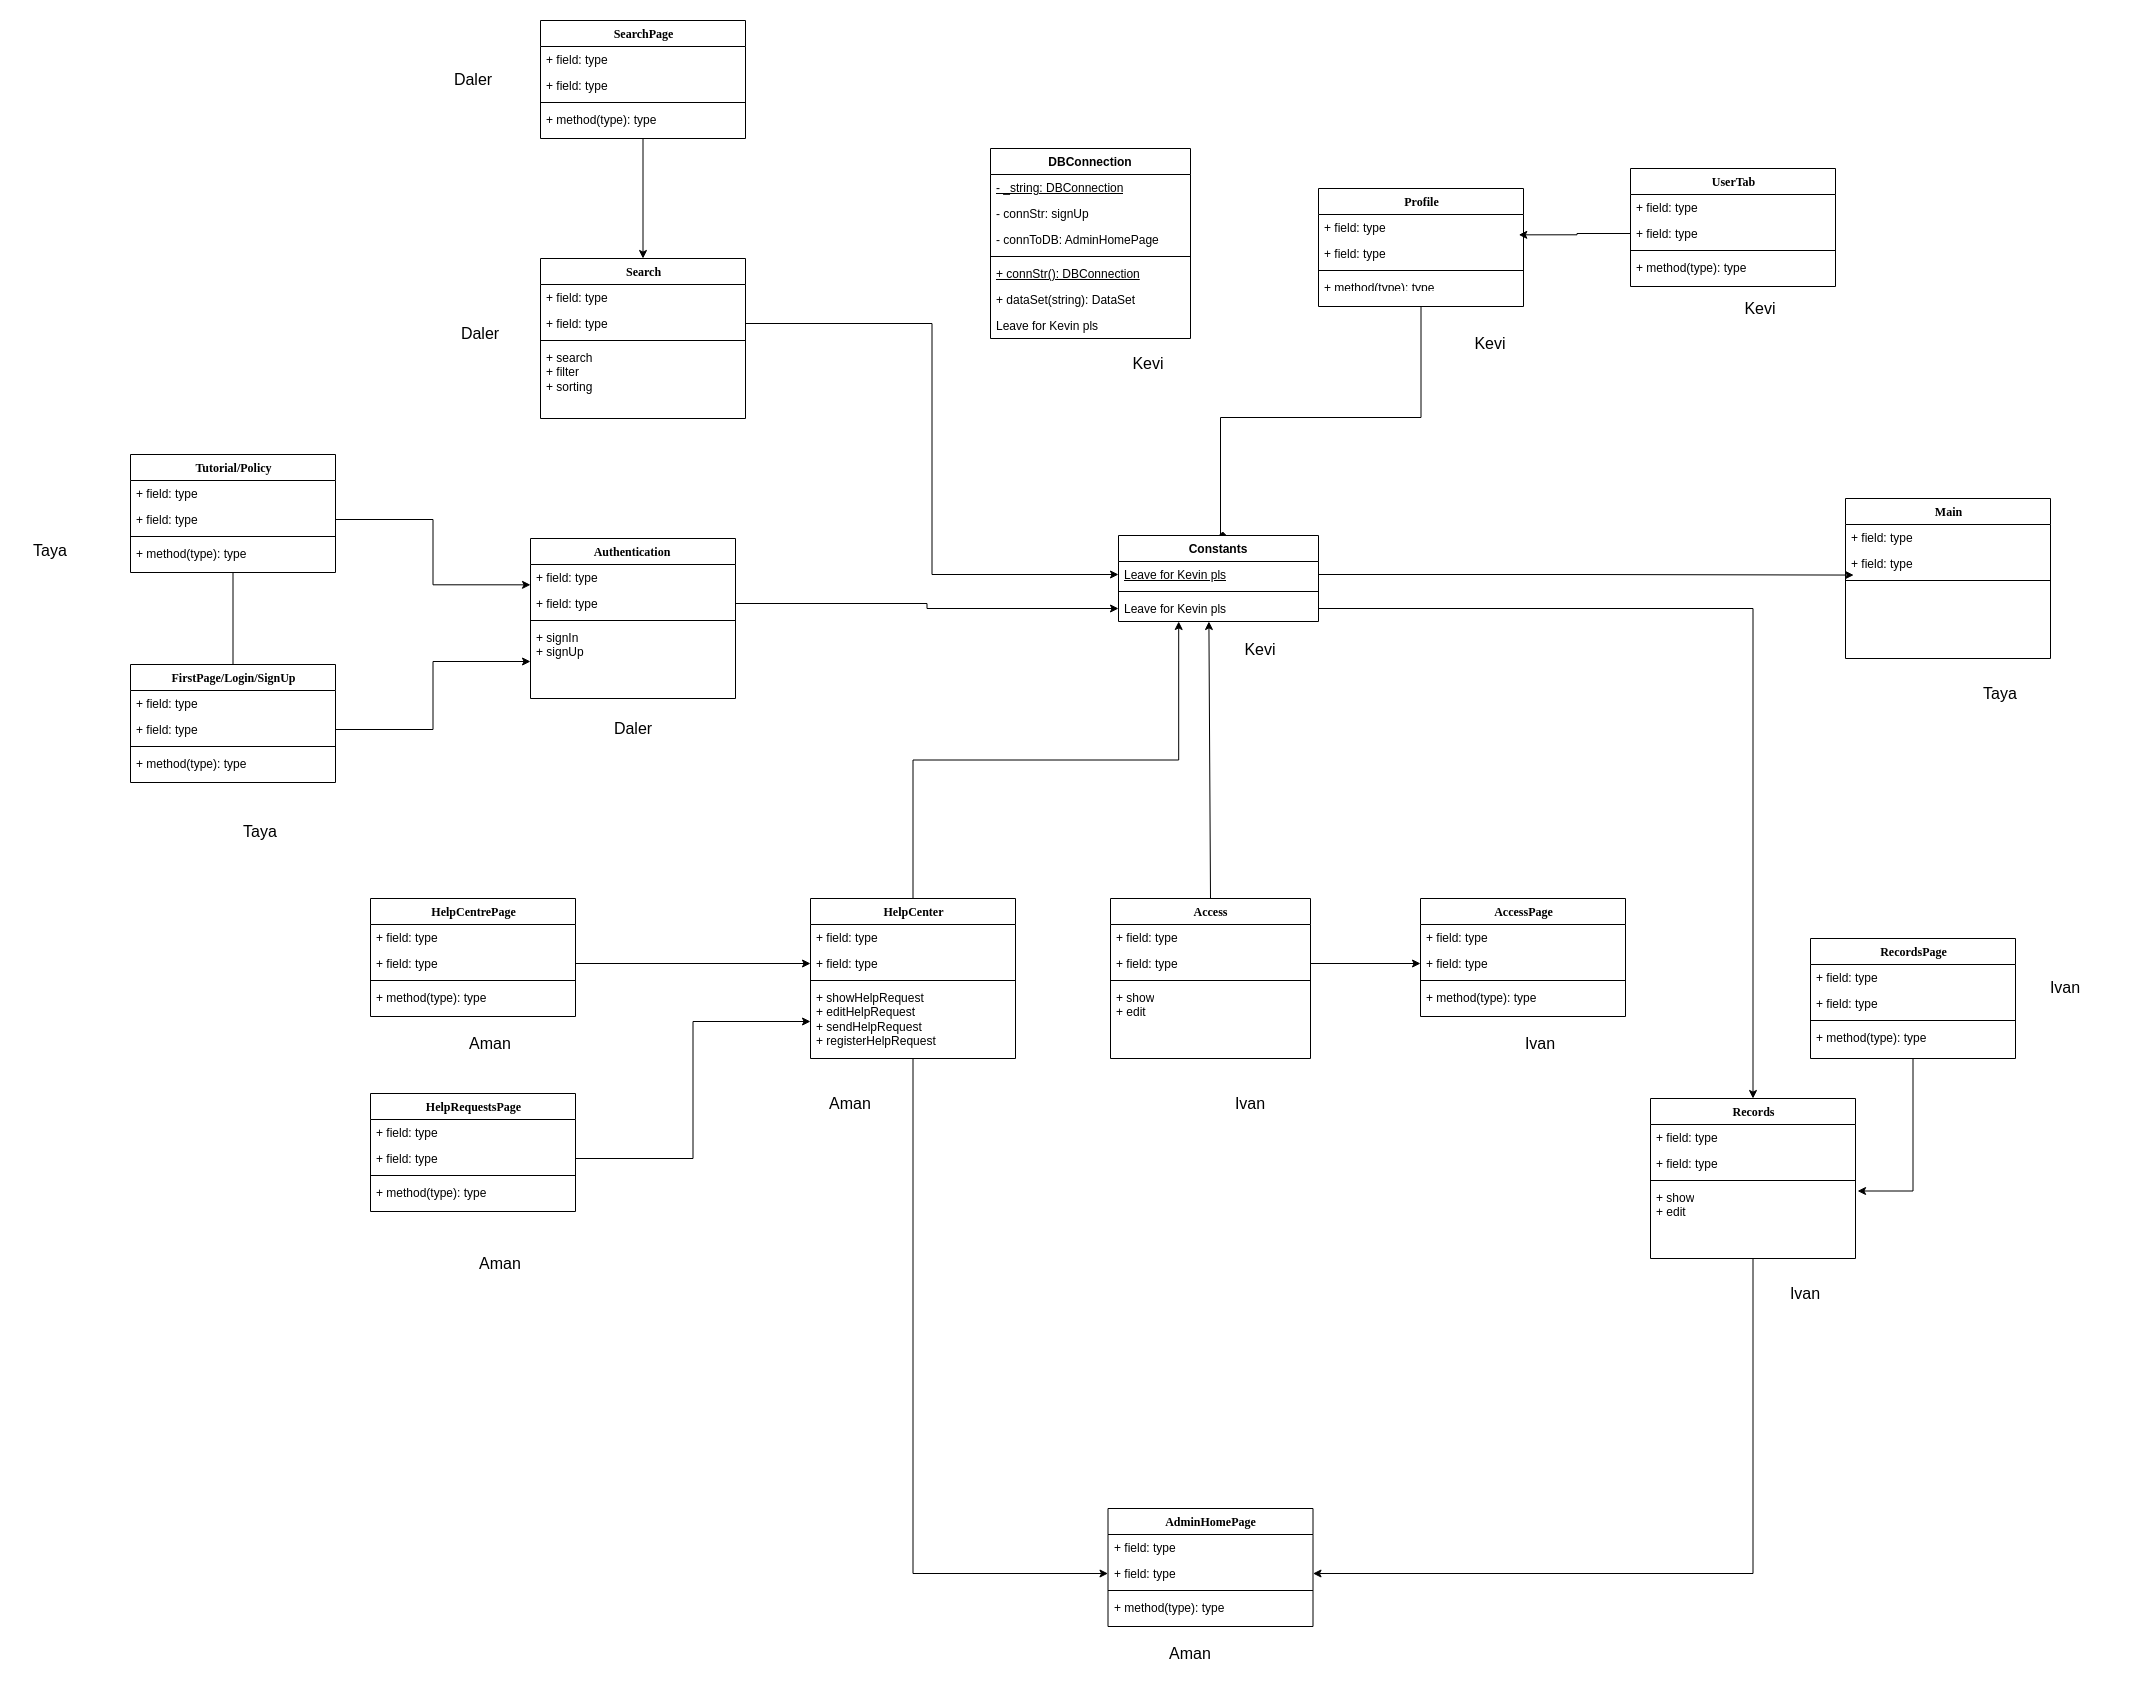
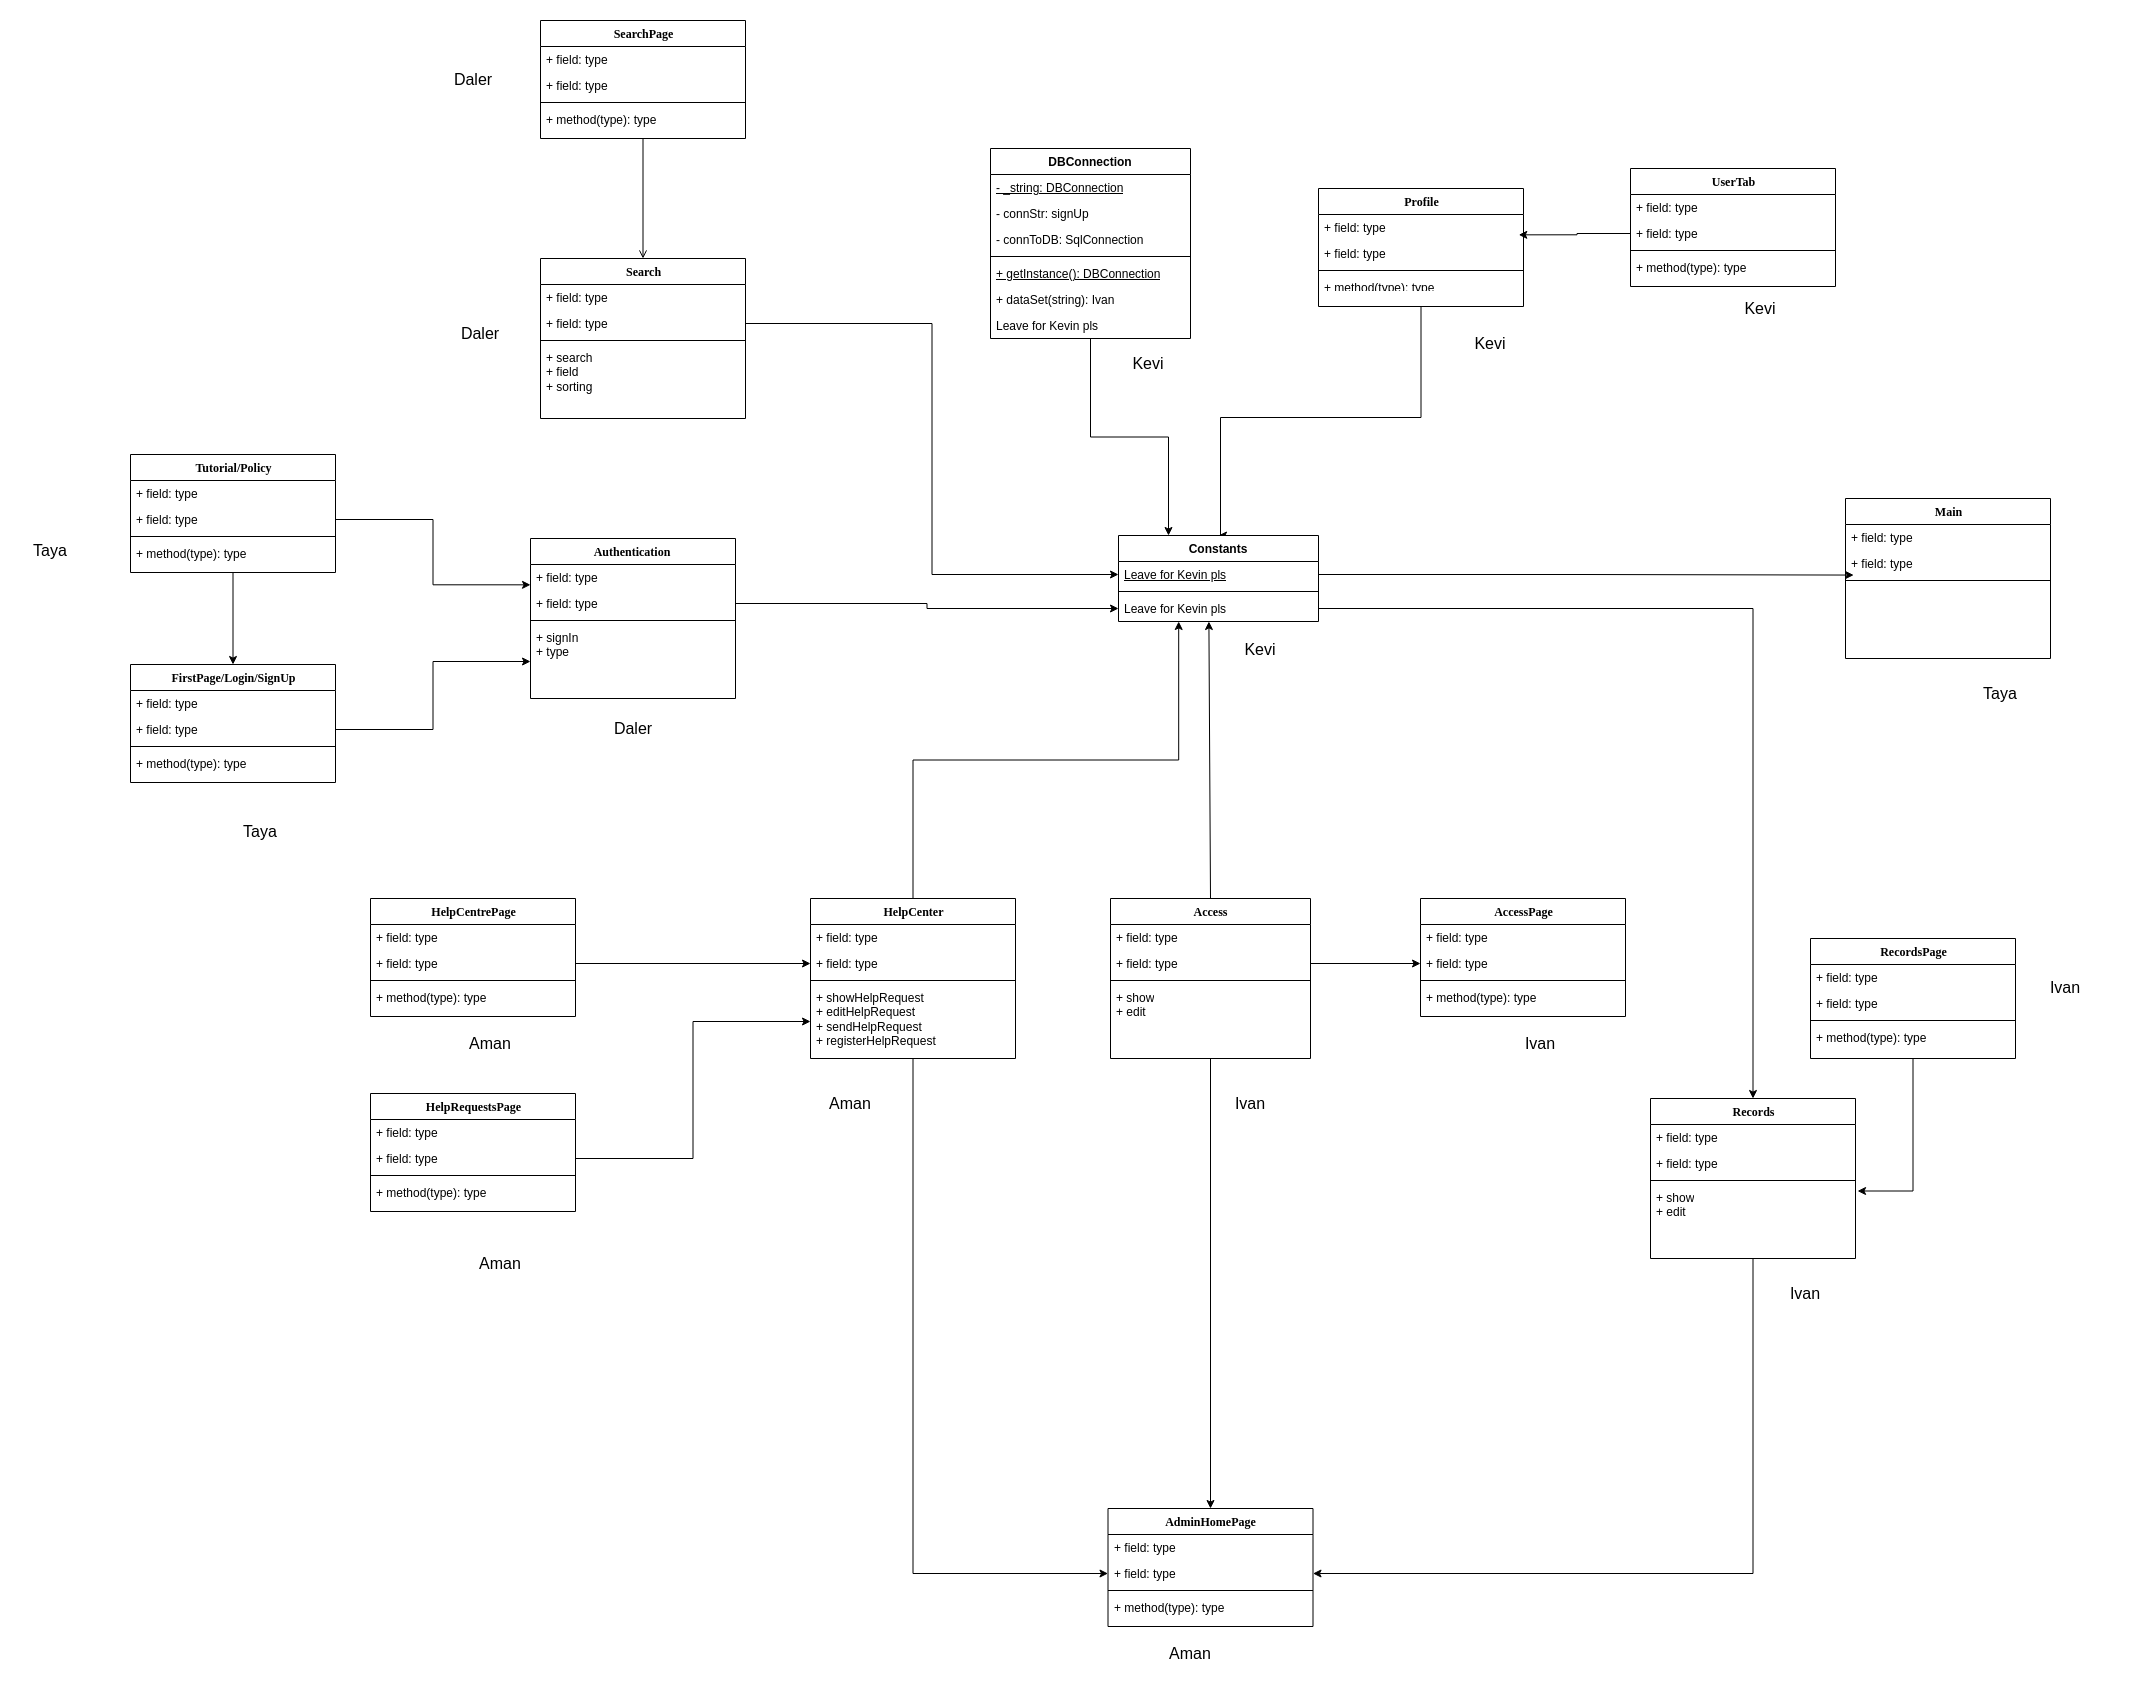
node "- connToDB: AdminHomePage": label "- connToDB: AdminHomePage" -> "- connToDB: SqlConnection"
edge "SearchPage" -> "Search": arrowhead classic -> open
node "+ connStr(): DBConnection": label "+ connStr(): DBConnection" -> "+ getInstance(): DBConnection"
node "+ dataSet(string): DataSet": label "+ dataSet(string): DataSet" -> "+ dataSet(string): Ivan"
node "+ search + filter + sorting": label "+ search + filter + sorting" -> "+ search + field + sorting"
edge "DBConnection" -> "Constants": added
edge "Profile" -> "Constants": arrowhead diamond -> classic
node "+ signIn + signUp": label "+ signIn + signUp" -> "+ signIn + type"
edge "Tutorial/Policy" -- "FirstPage/Login/SignUp": arrowhead none -> classic
edge "Access" -> "AdminHomePage": added
